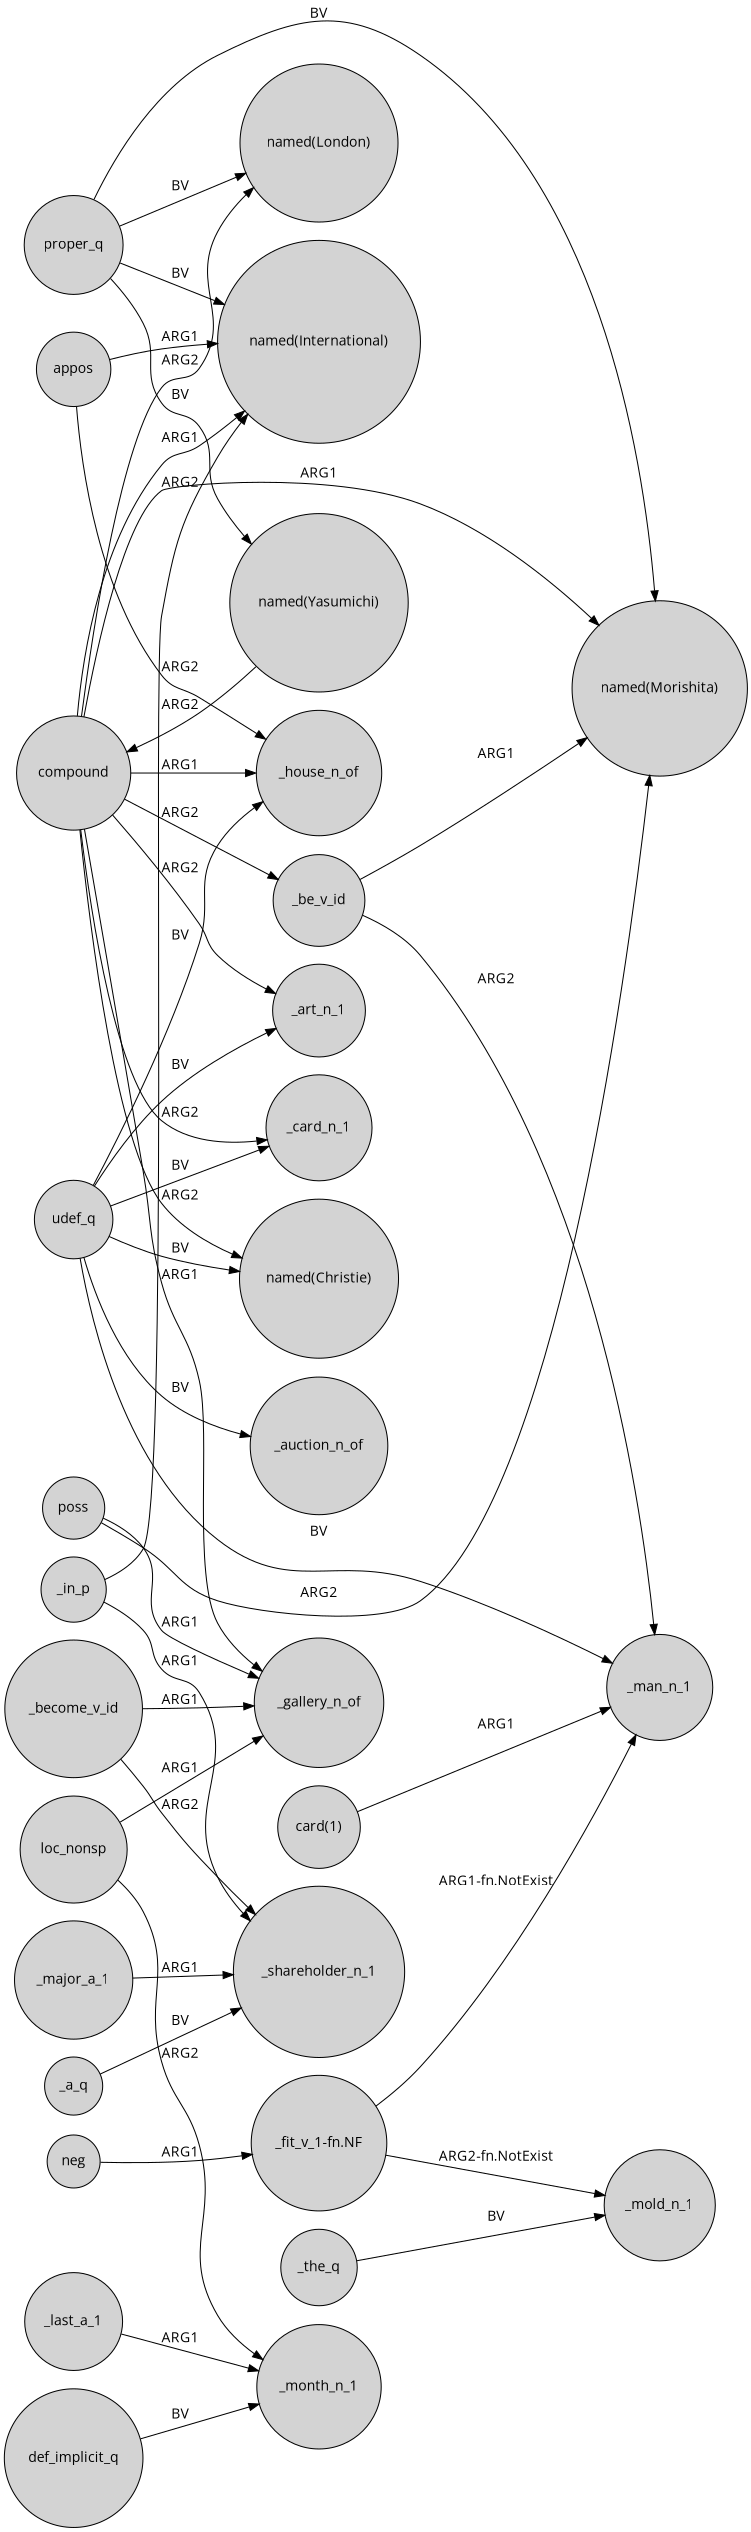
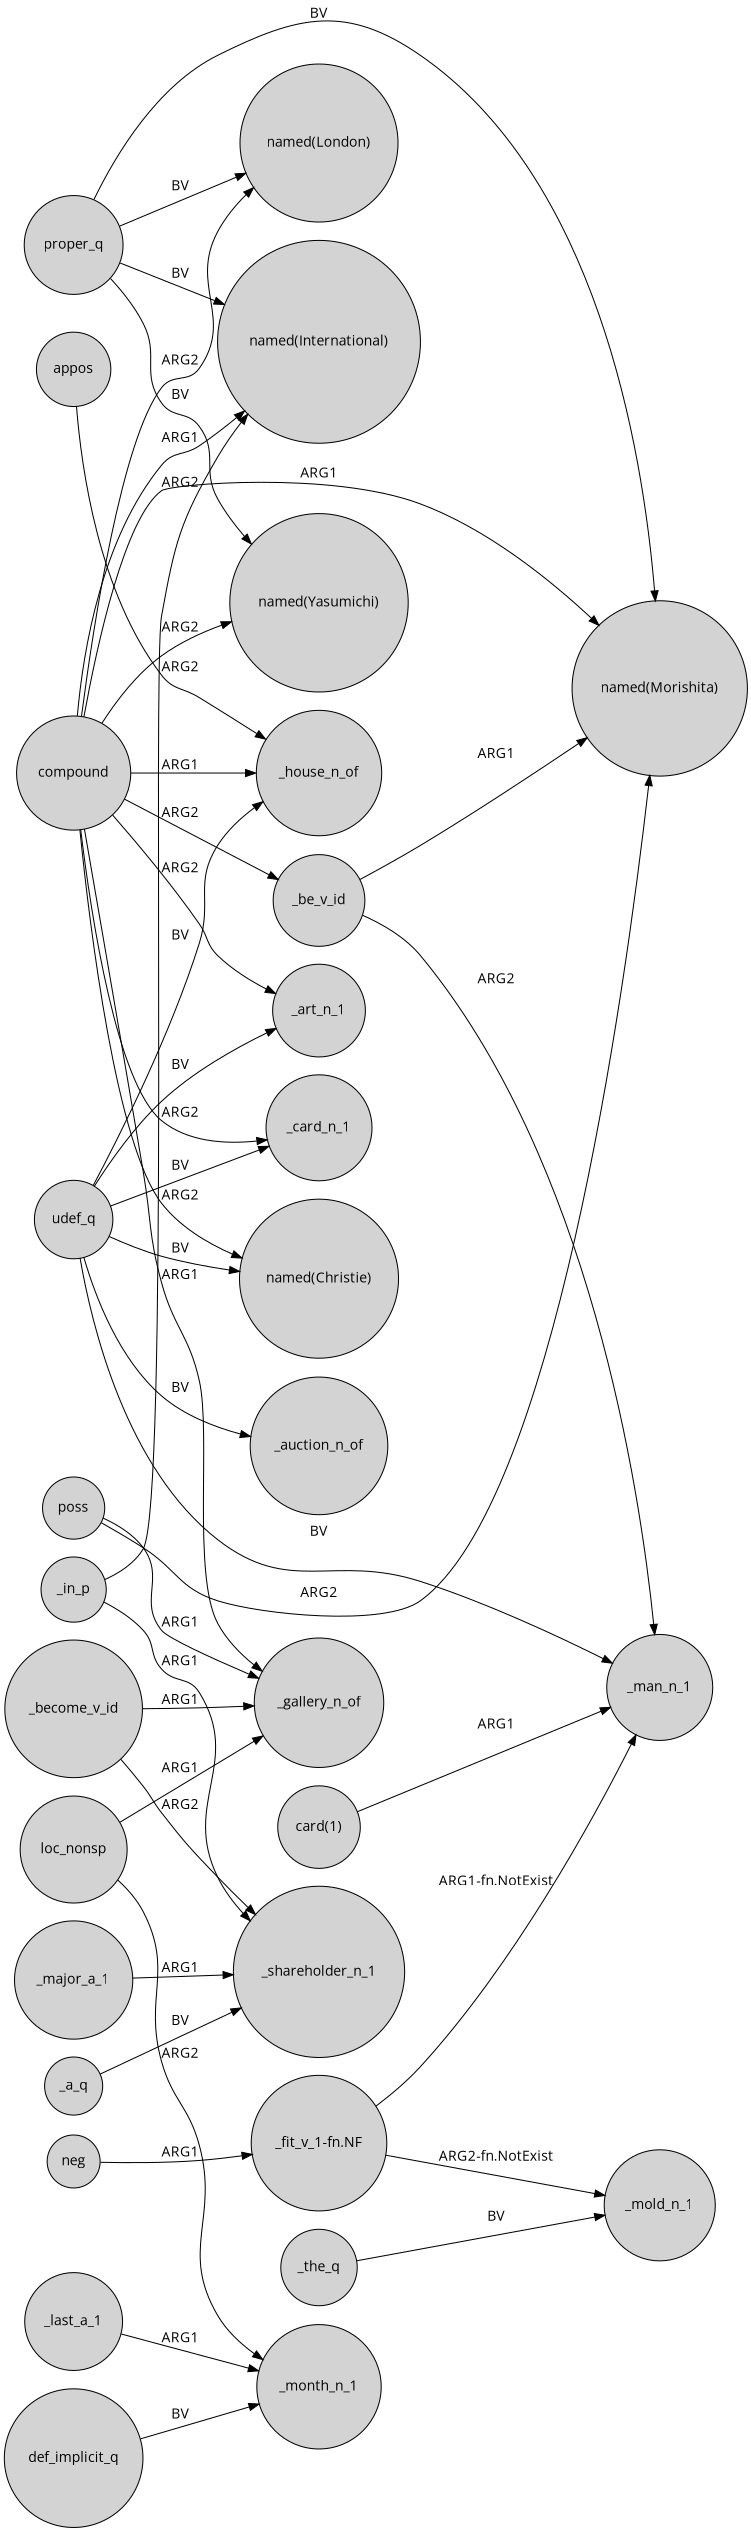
edge "appos" -> "named(International)": removed, label "ARG1"
edge "named(Yasumichi)" -> "compound": reversed
